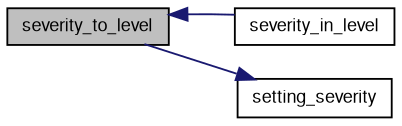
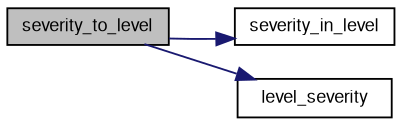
edge "severity_in_level" -> "severity_to_level": reversed
node "setting_severity": label "setting_severity" -> "level_severity"
